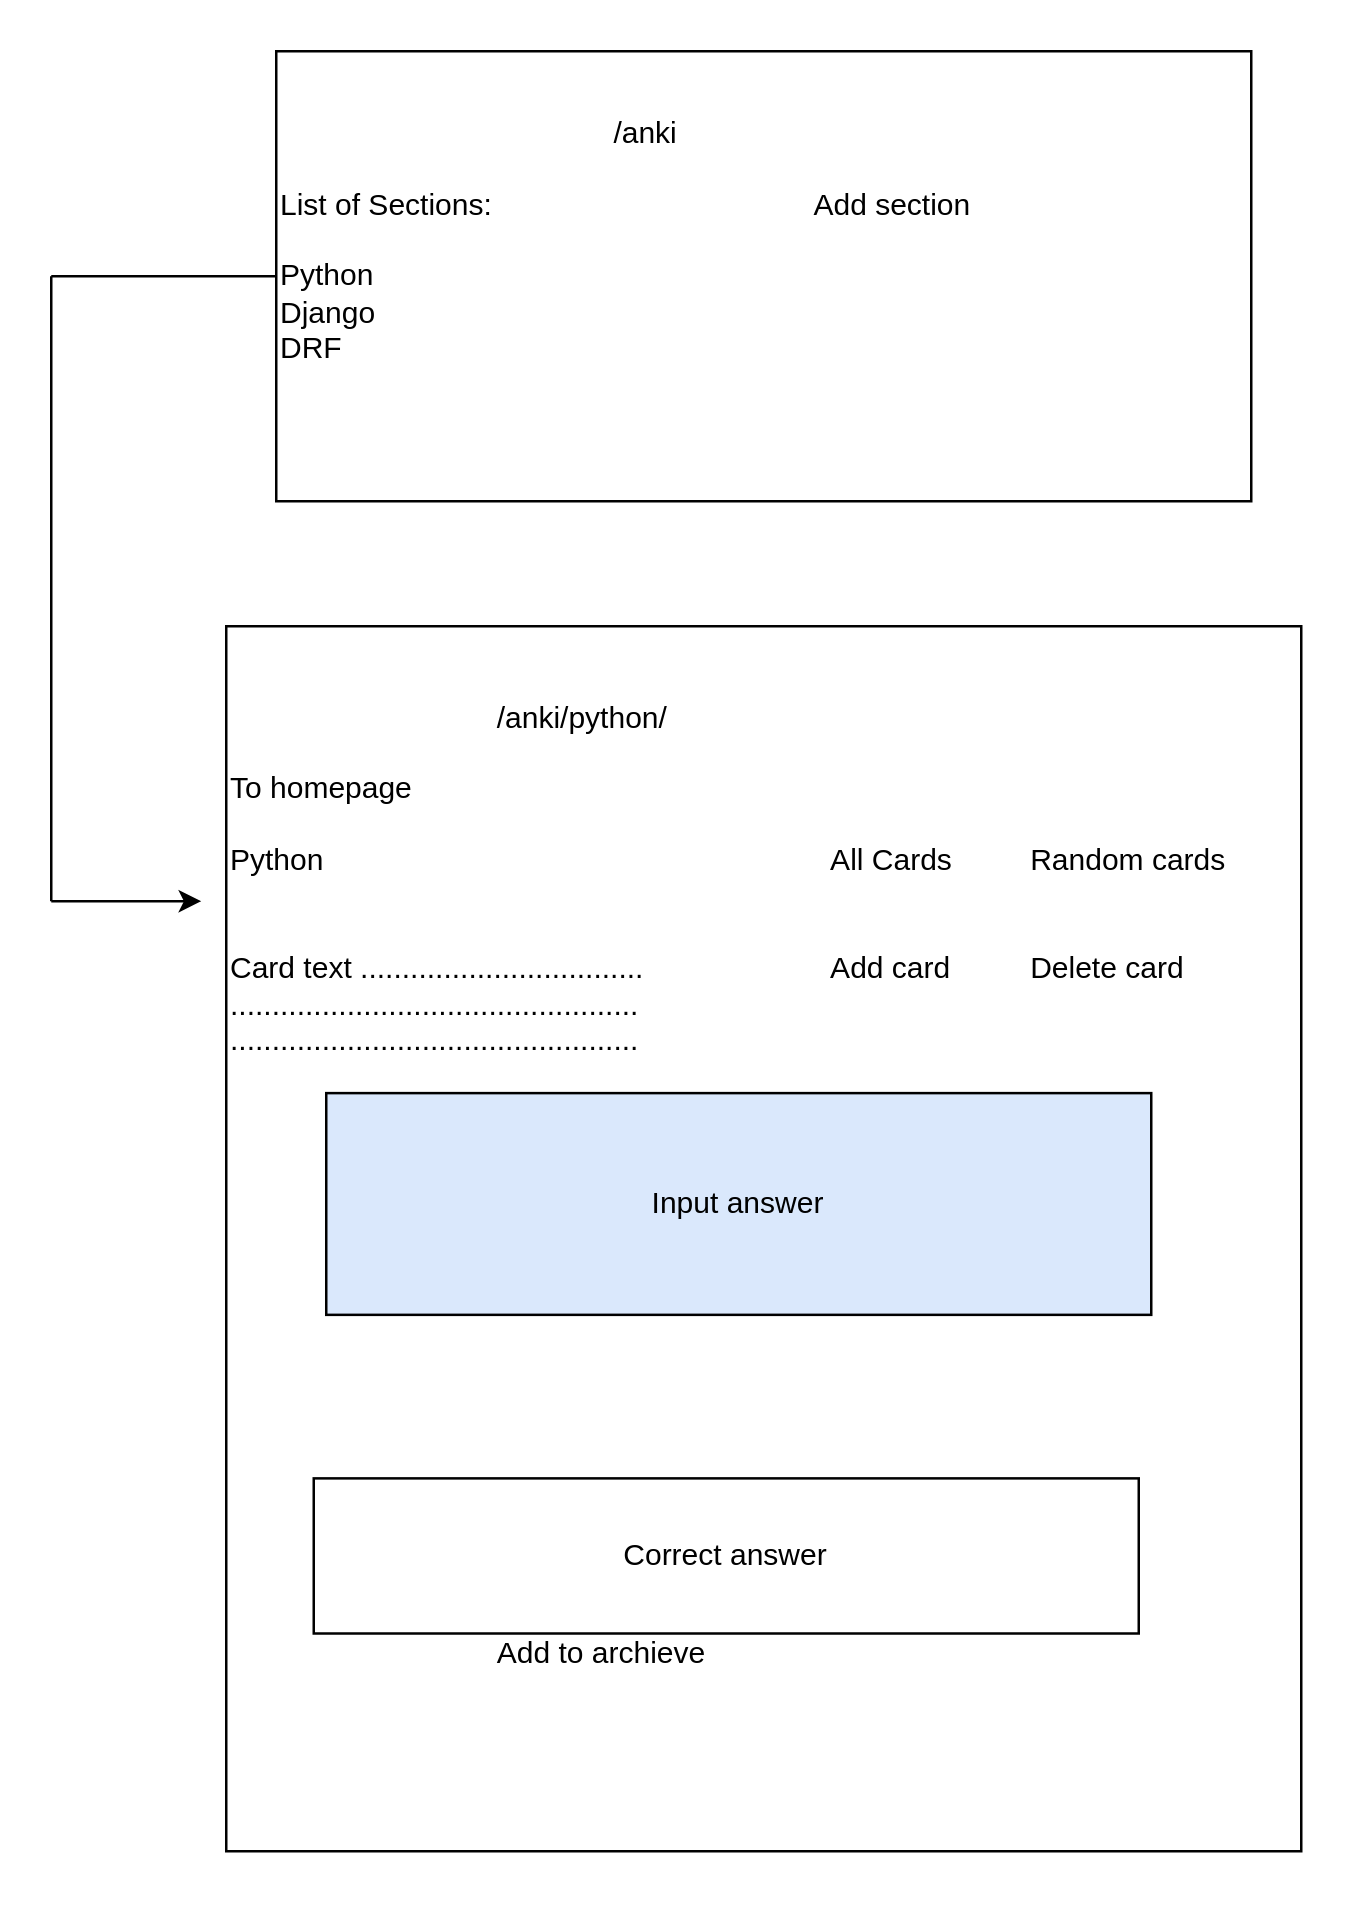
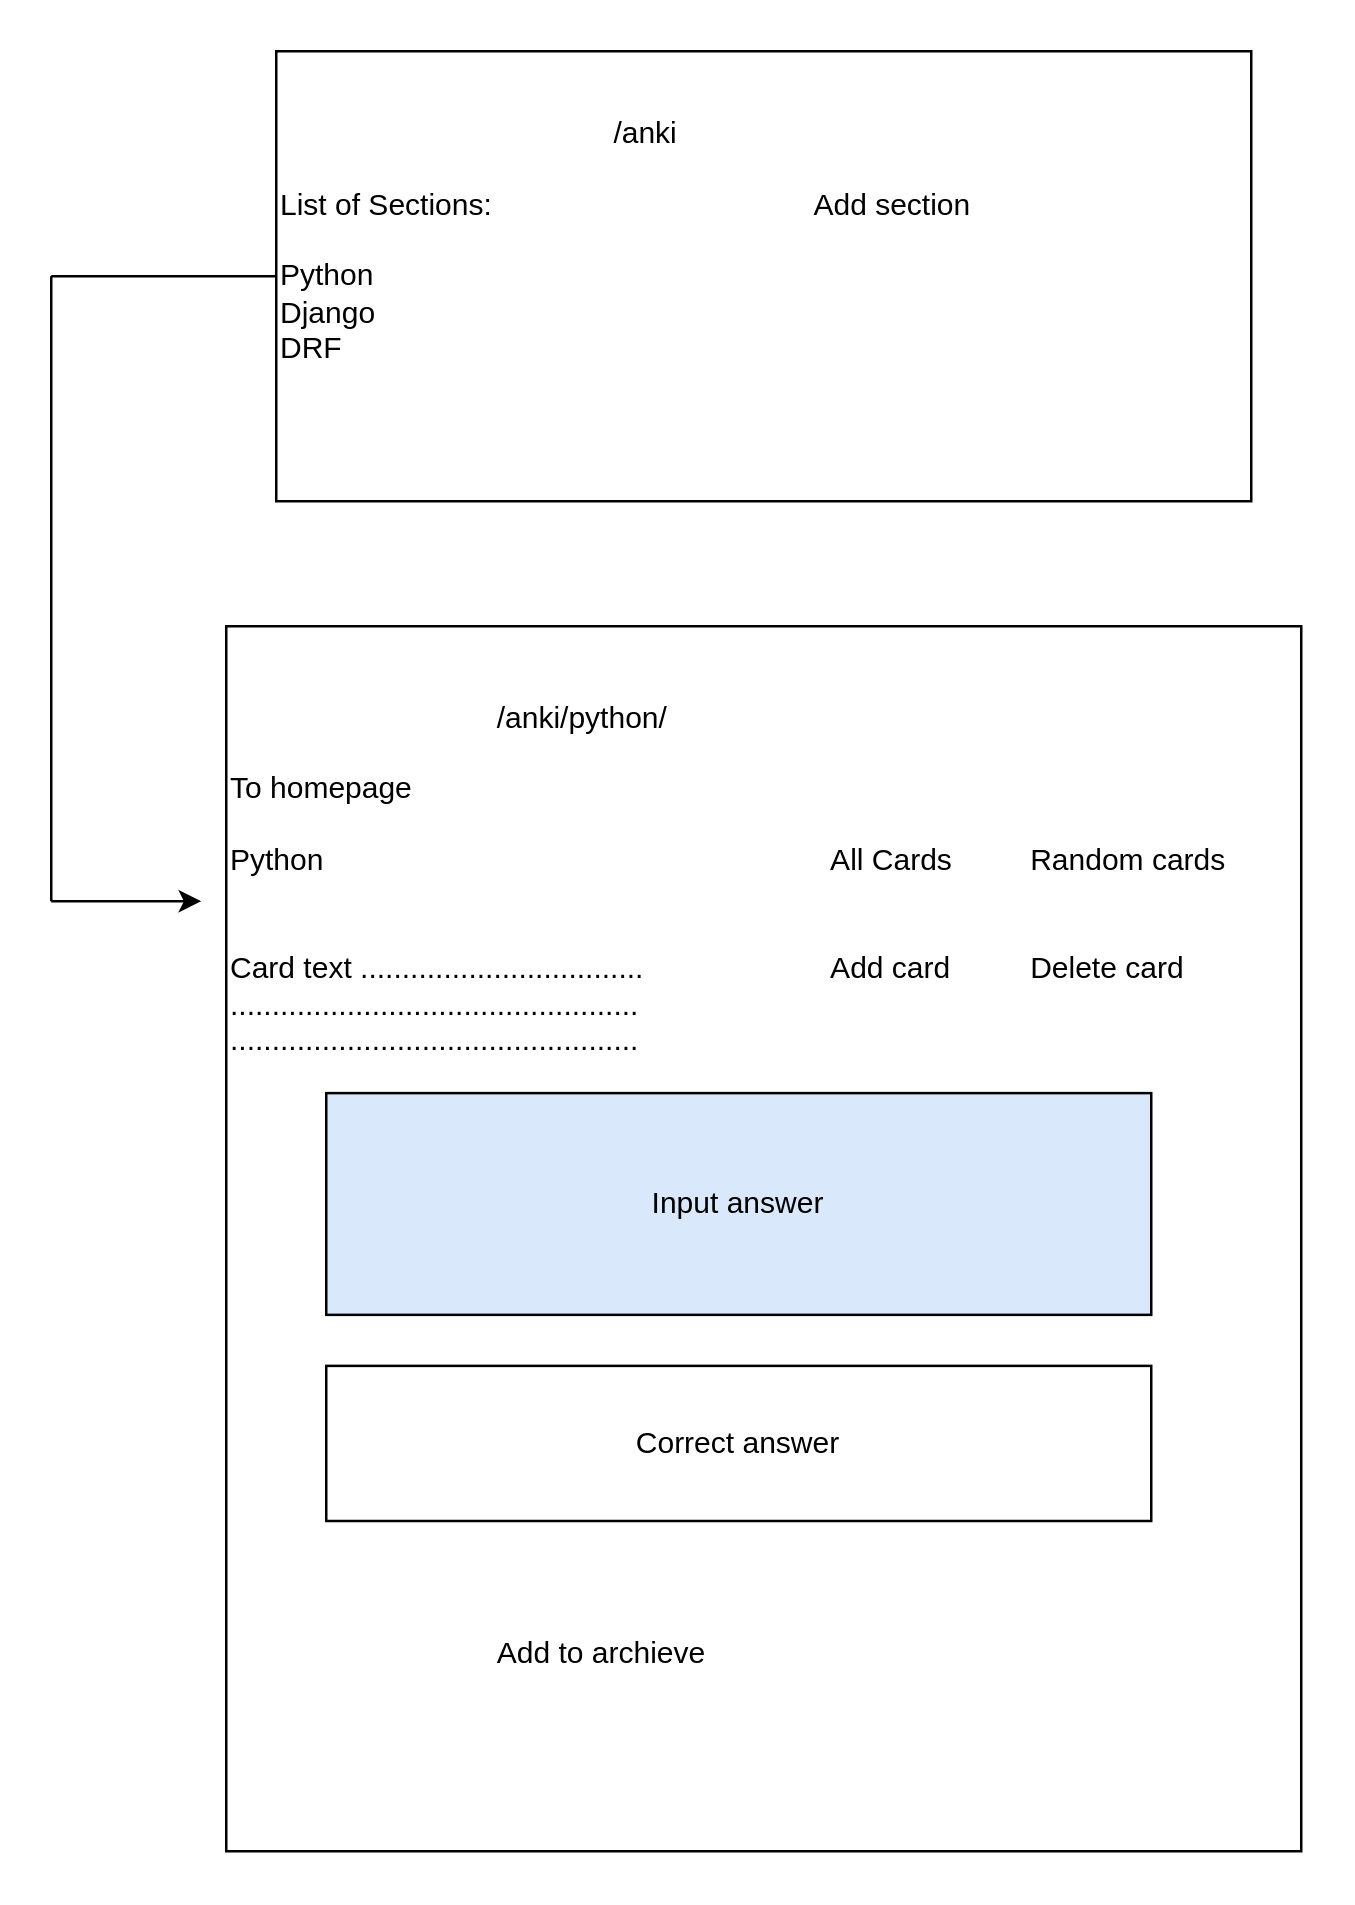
node "Correct answer": moved (726, 1556) -> (739, 1443)
